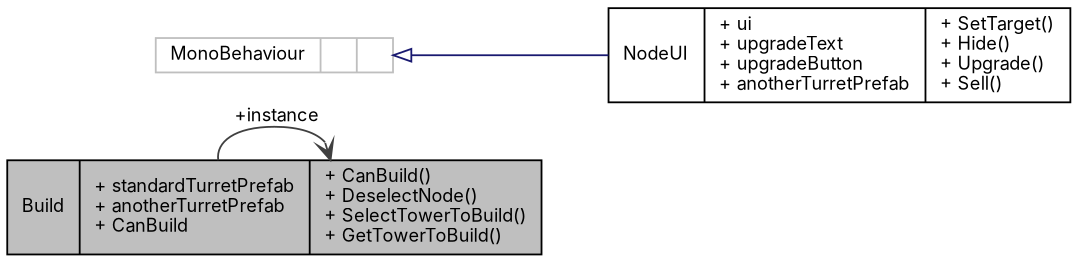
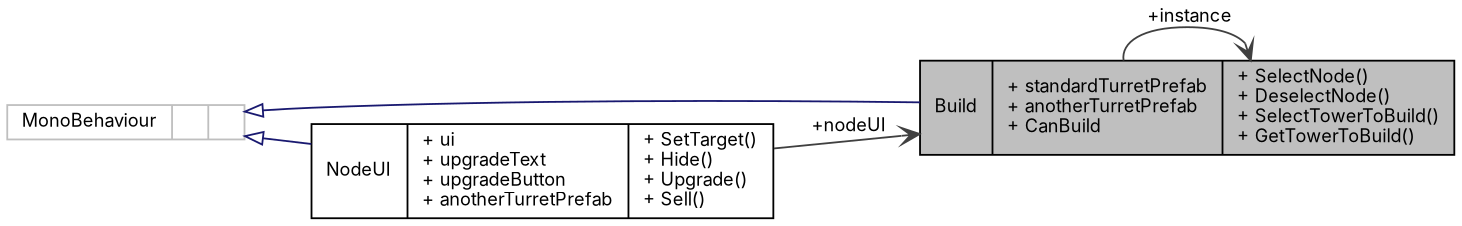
edge "Build" -> "MonoBehaviour": added
edge "NodeUI" -> "Build": added, label "+nodeUI"
node "Build": text "+ CanBuild()" -> "+ SelectNode()"
